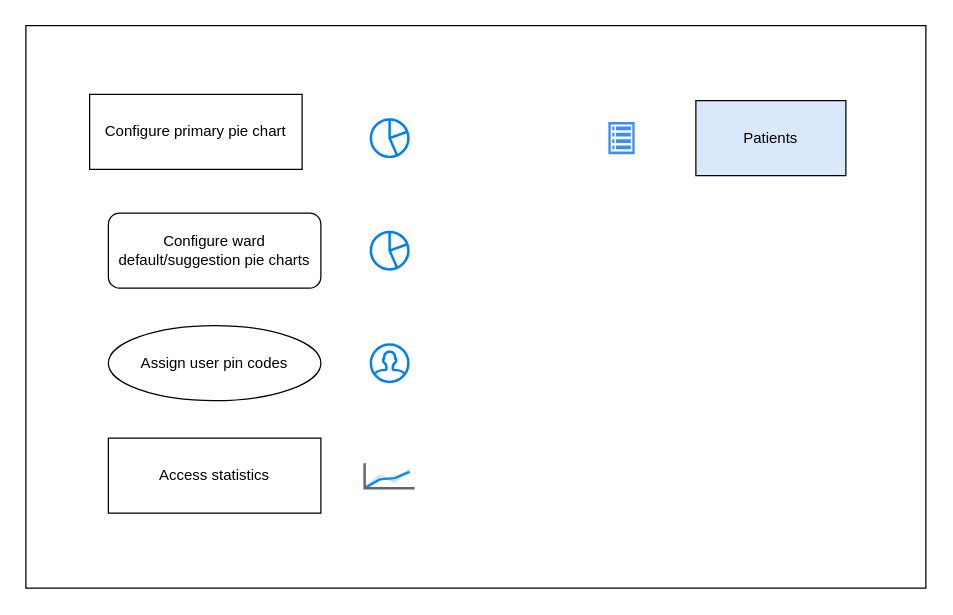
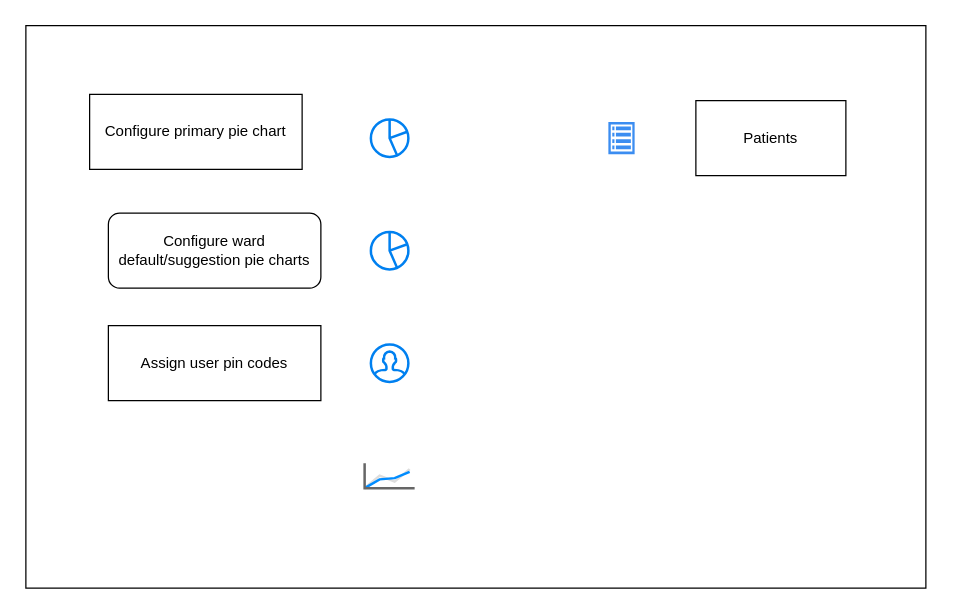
node "Patients": fillcolor #dae8fc -> #ffffff
node "Assign user pin codes": shape ellipse -> rectangle
node "Access statistics": removed
